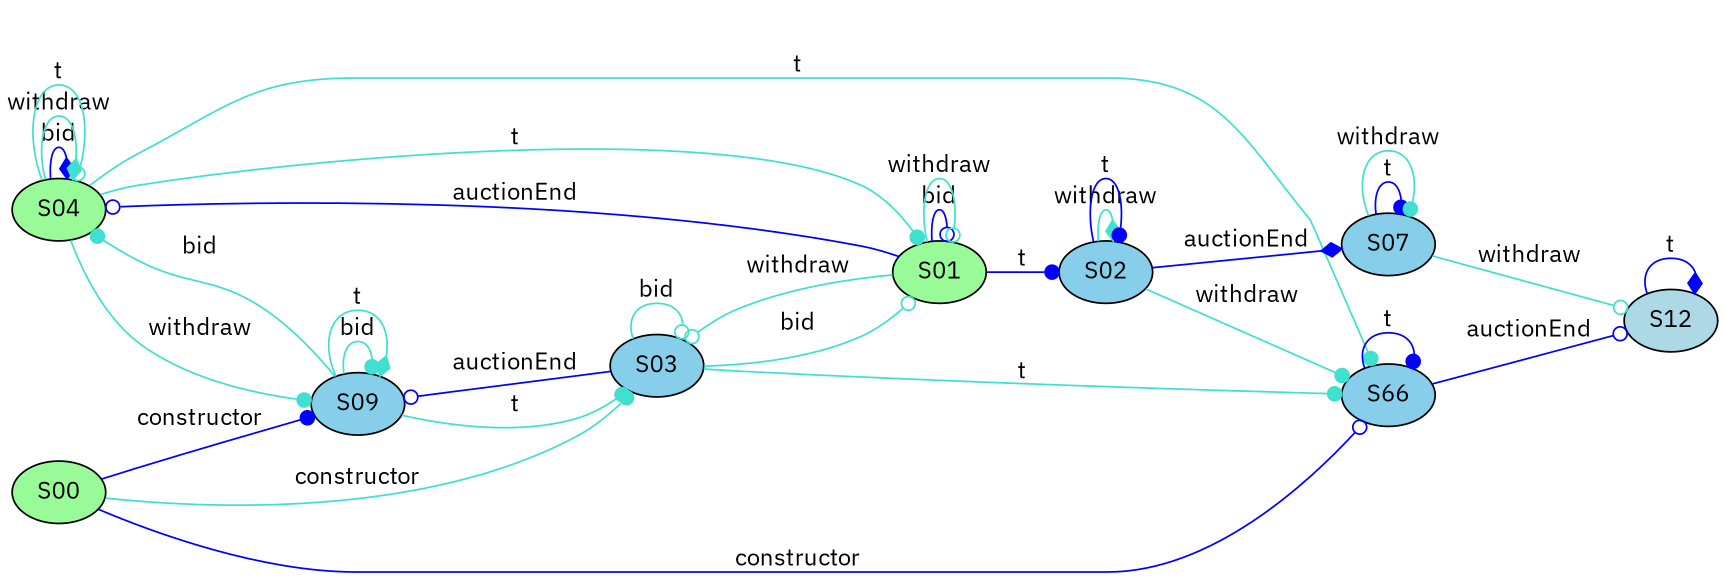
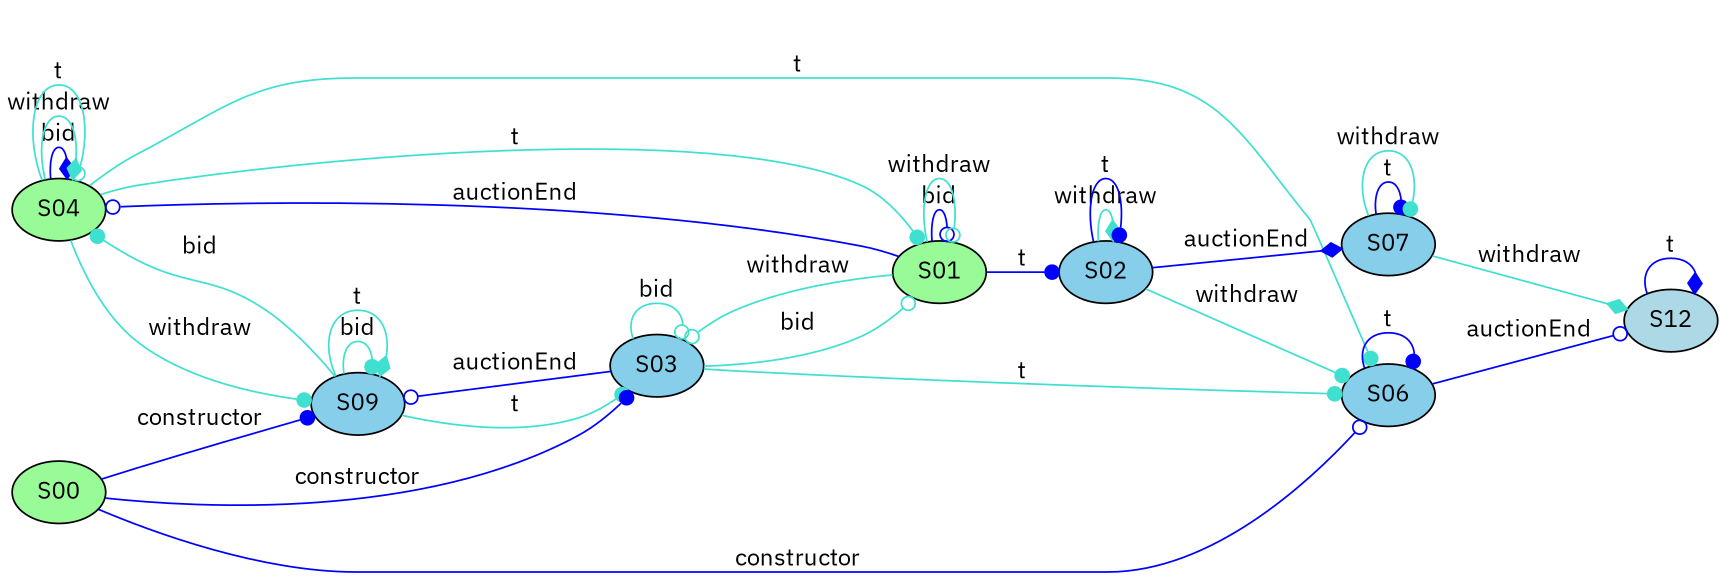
edge "S07" -> "S12": arrowhead odot -> diamond
node "S66": label "S66" -> "S06"
edge "S00" -> "S03": color turquoise -> blue
